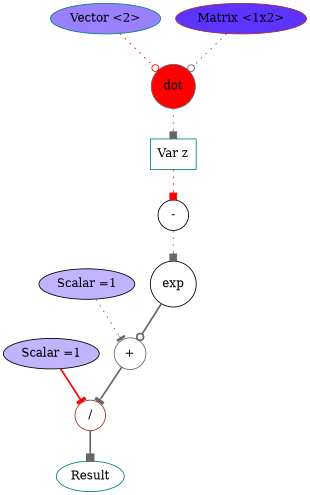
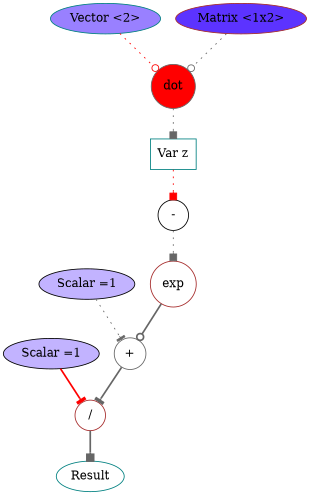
node "exp": color black -> brown
